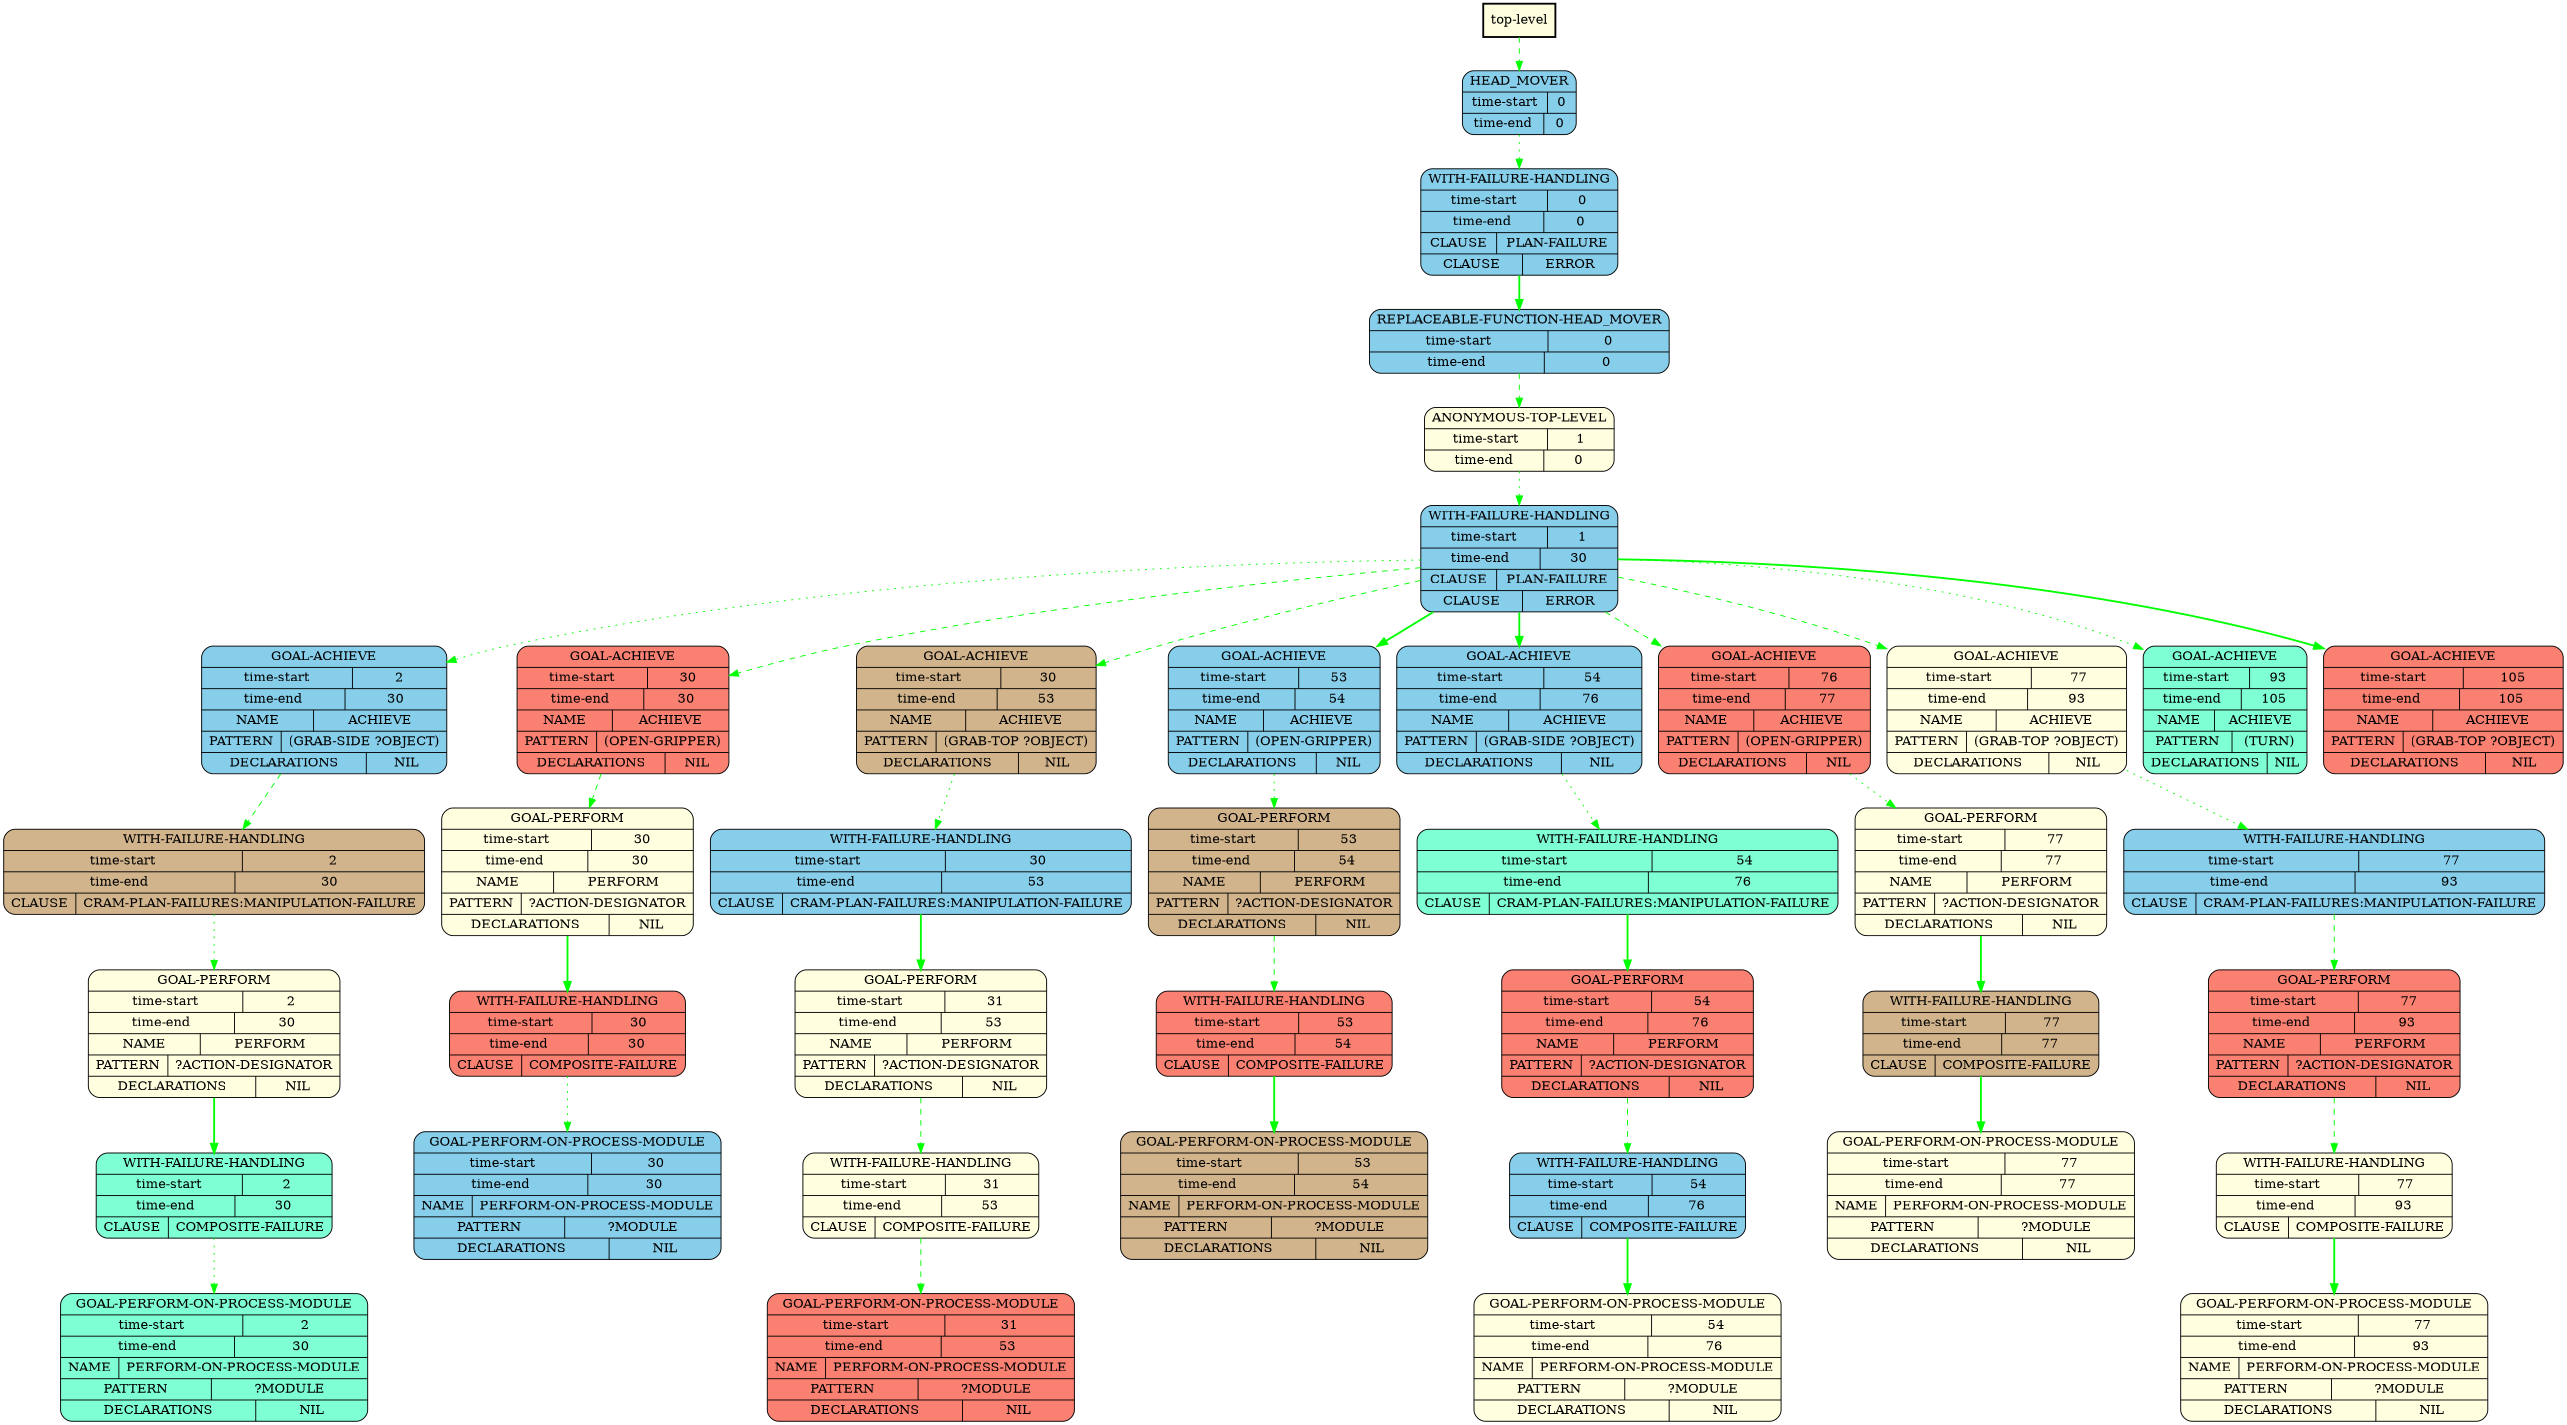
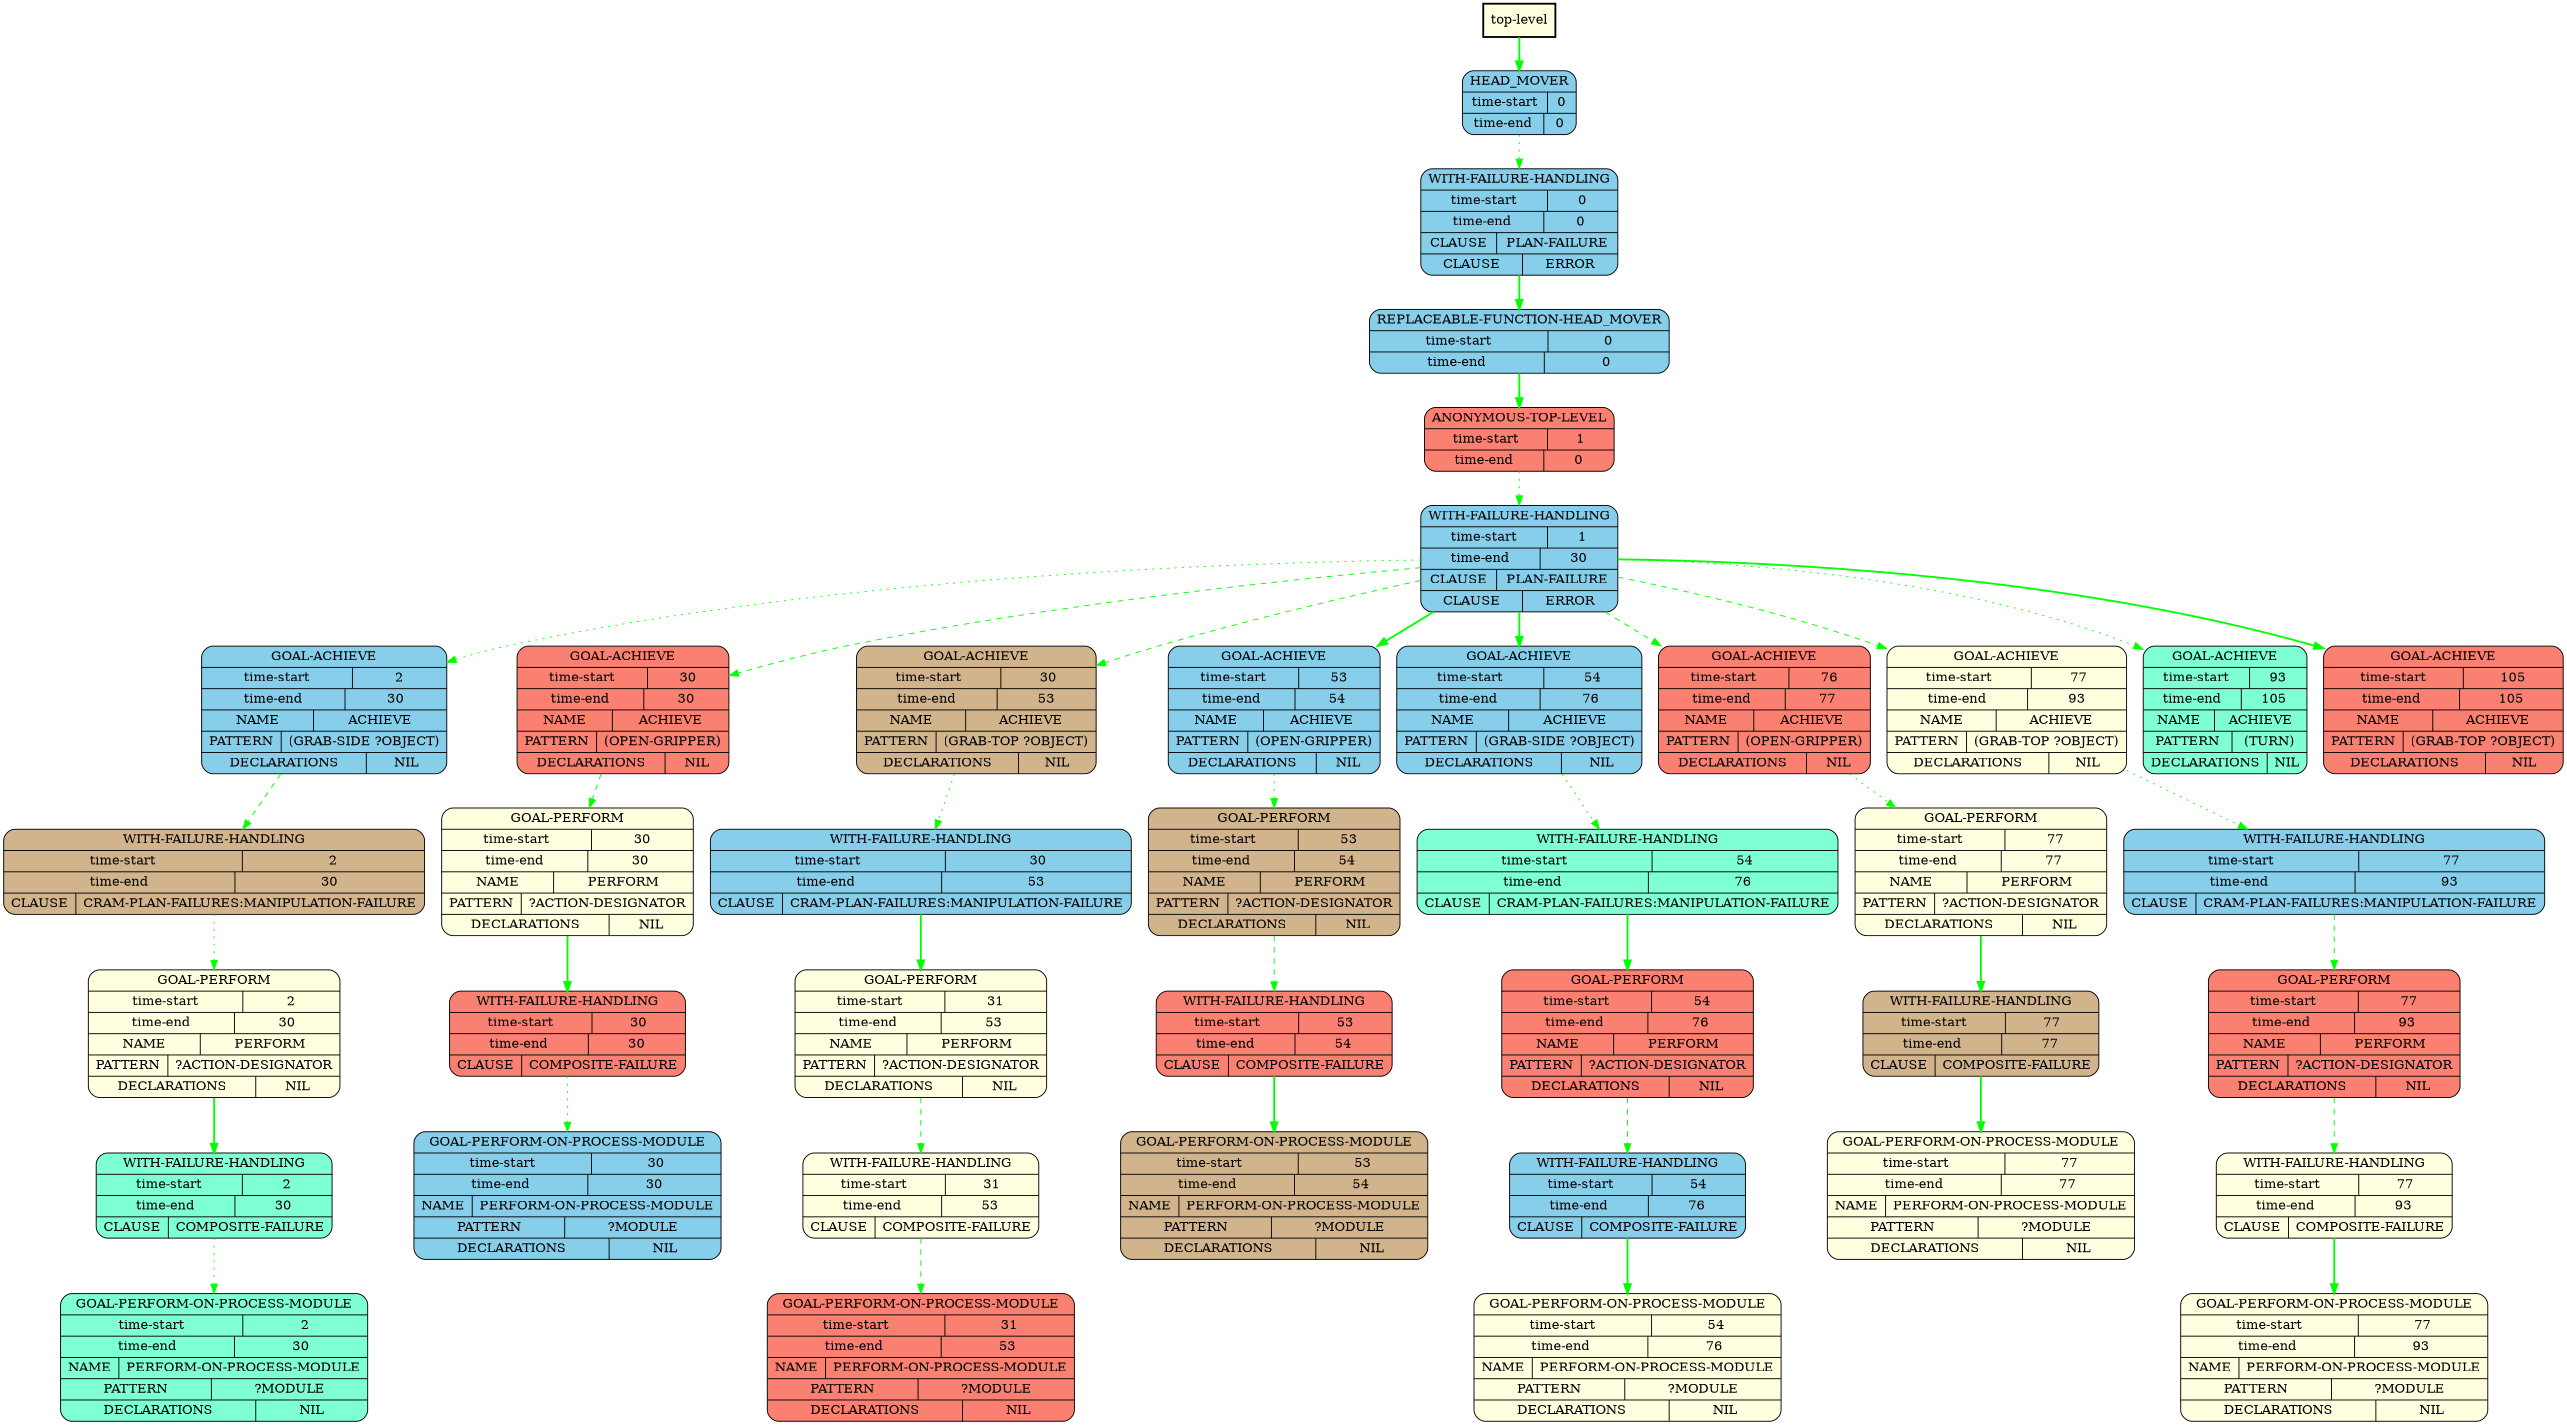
edge "top-level" -> "HEAD_MOVER": style dashed -> bold
edge "REPLACEABLE-FUNCTION-HEAD_MOVER" -> "ANONYMOUS-TOP-LEVEL": style dashed -> bold
node "ANONYMOUS-TOP-LEVEL": fillcolor lightyellow -> salmon
